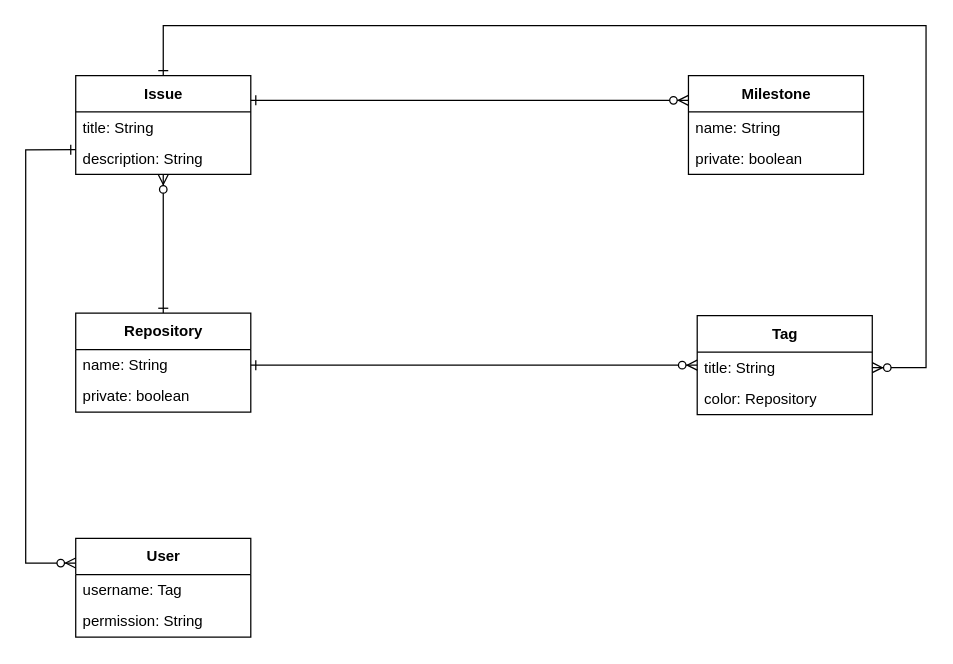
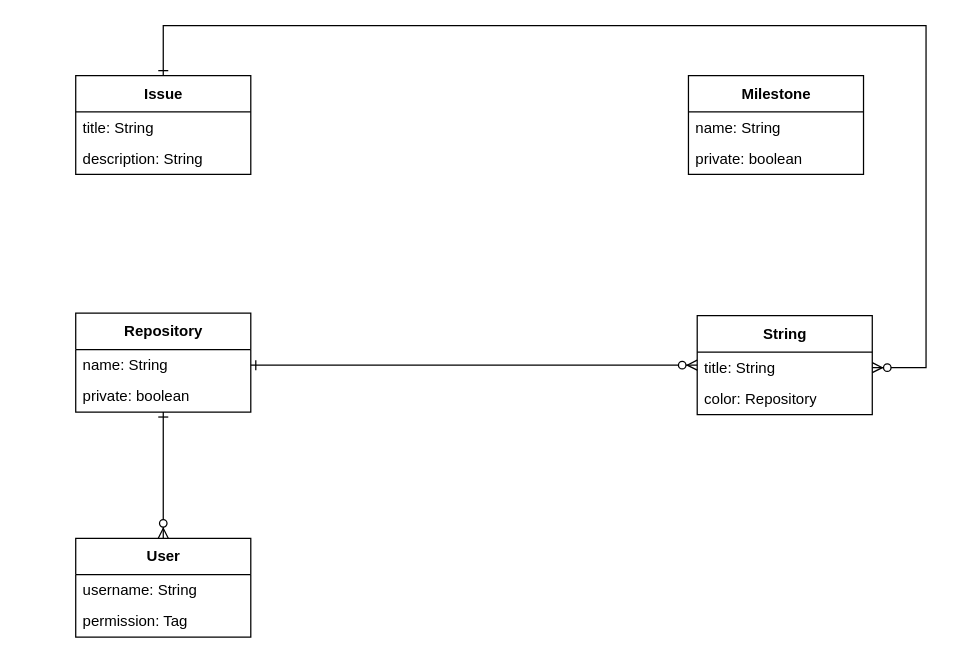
edge "Issue" -- "Milestone": removed
edge "Issue" -- "Repository": removed
node "Tag": label "Tag" -> "String"
edge "Issue" -- "User": removed
edge "Repository" -- "User": added
node "username: Tag": label "username: Tag" -> "username: String"
node "permission: String": label "permission: String" -> "permission: Tag"
